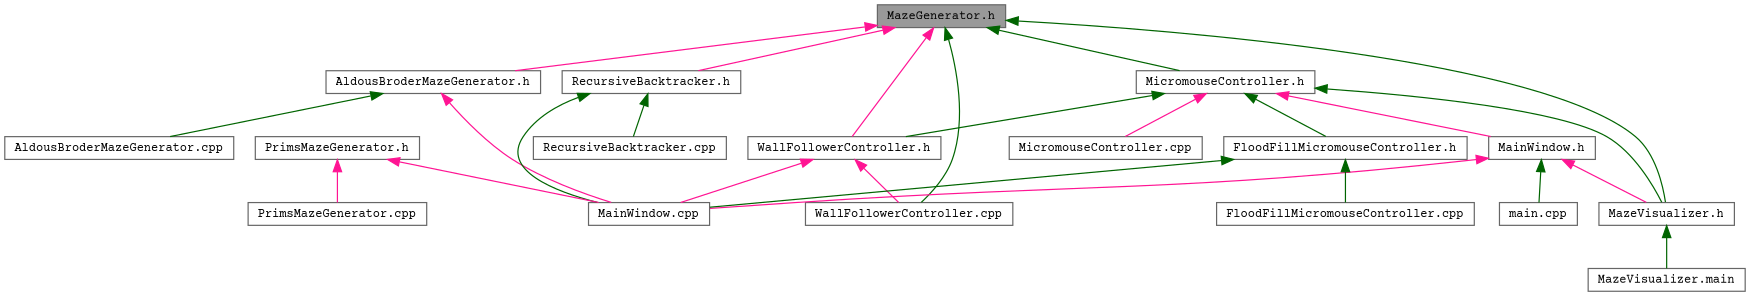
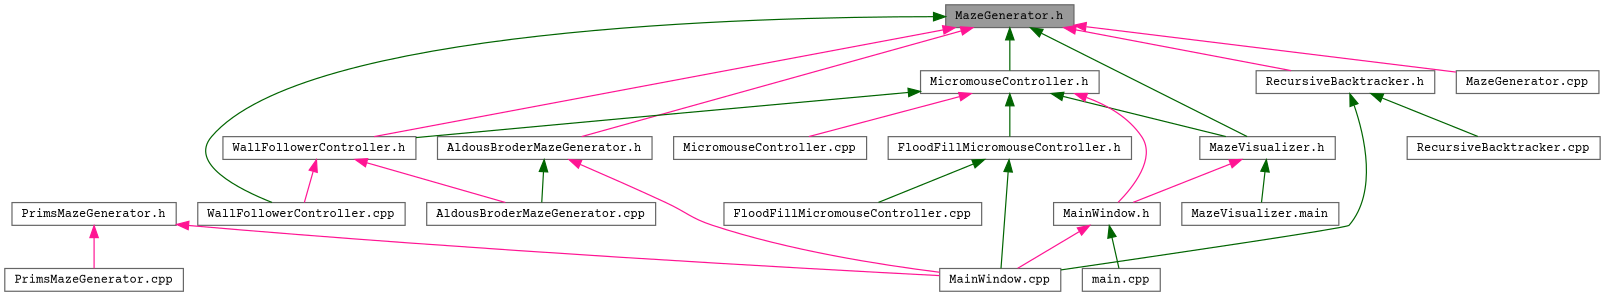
node "MazeGenerator.cpp": added
edge "MainWindow.cpp" -> "WallFollowerController.h": now "AldousBroderMazeGenerator.cpp" -> "WallFollowerController.h"
edge "MazeVisualizer.h" -> "MainWindow.h": reversed
